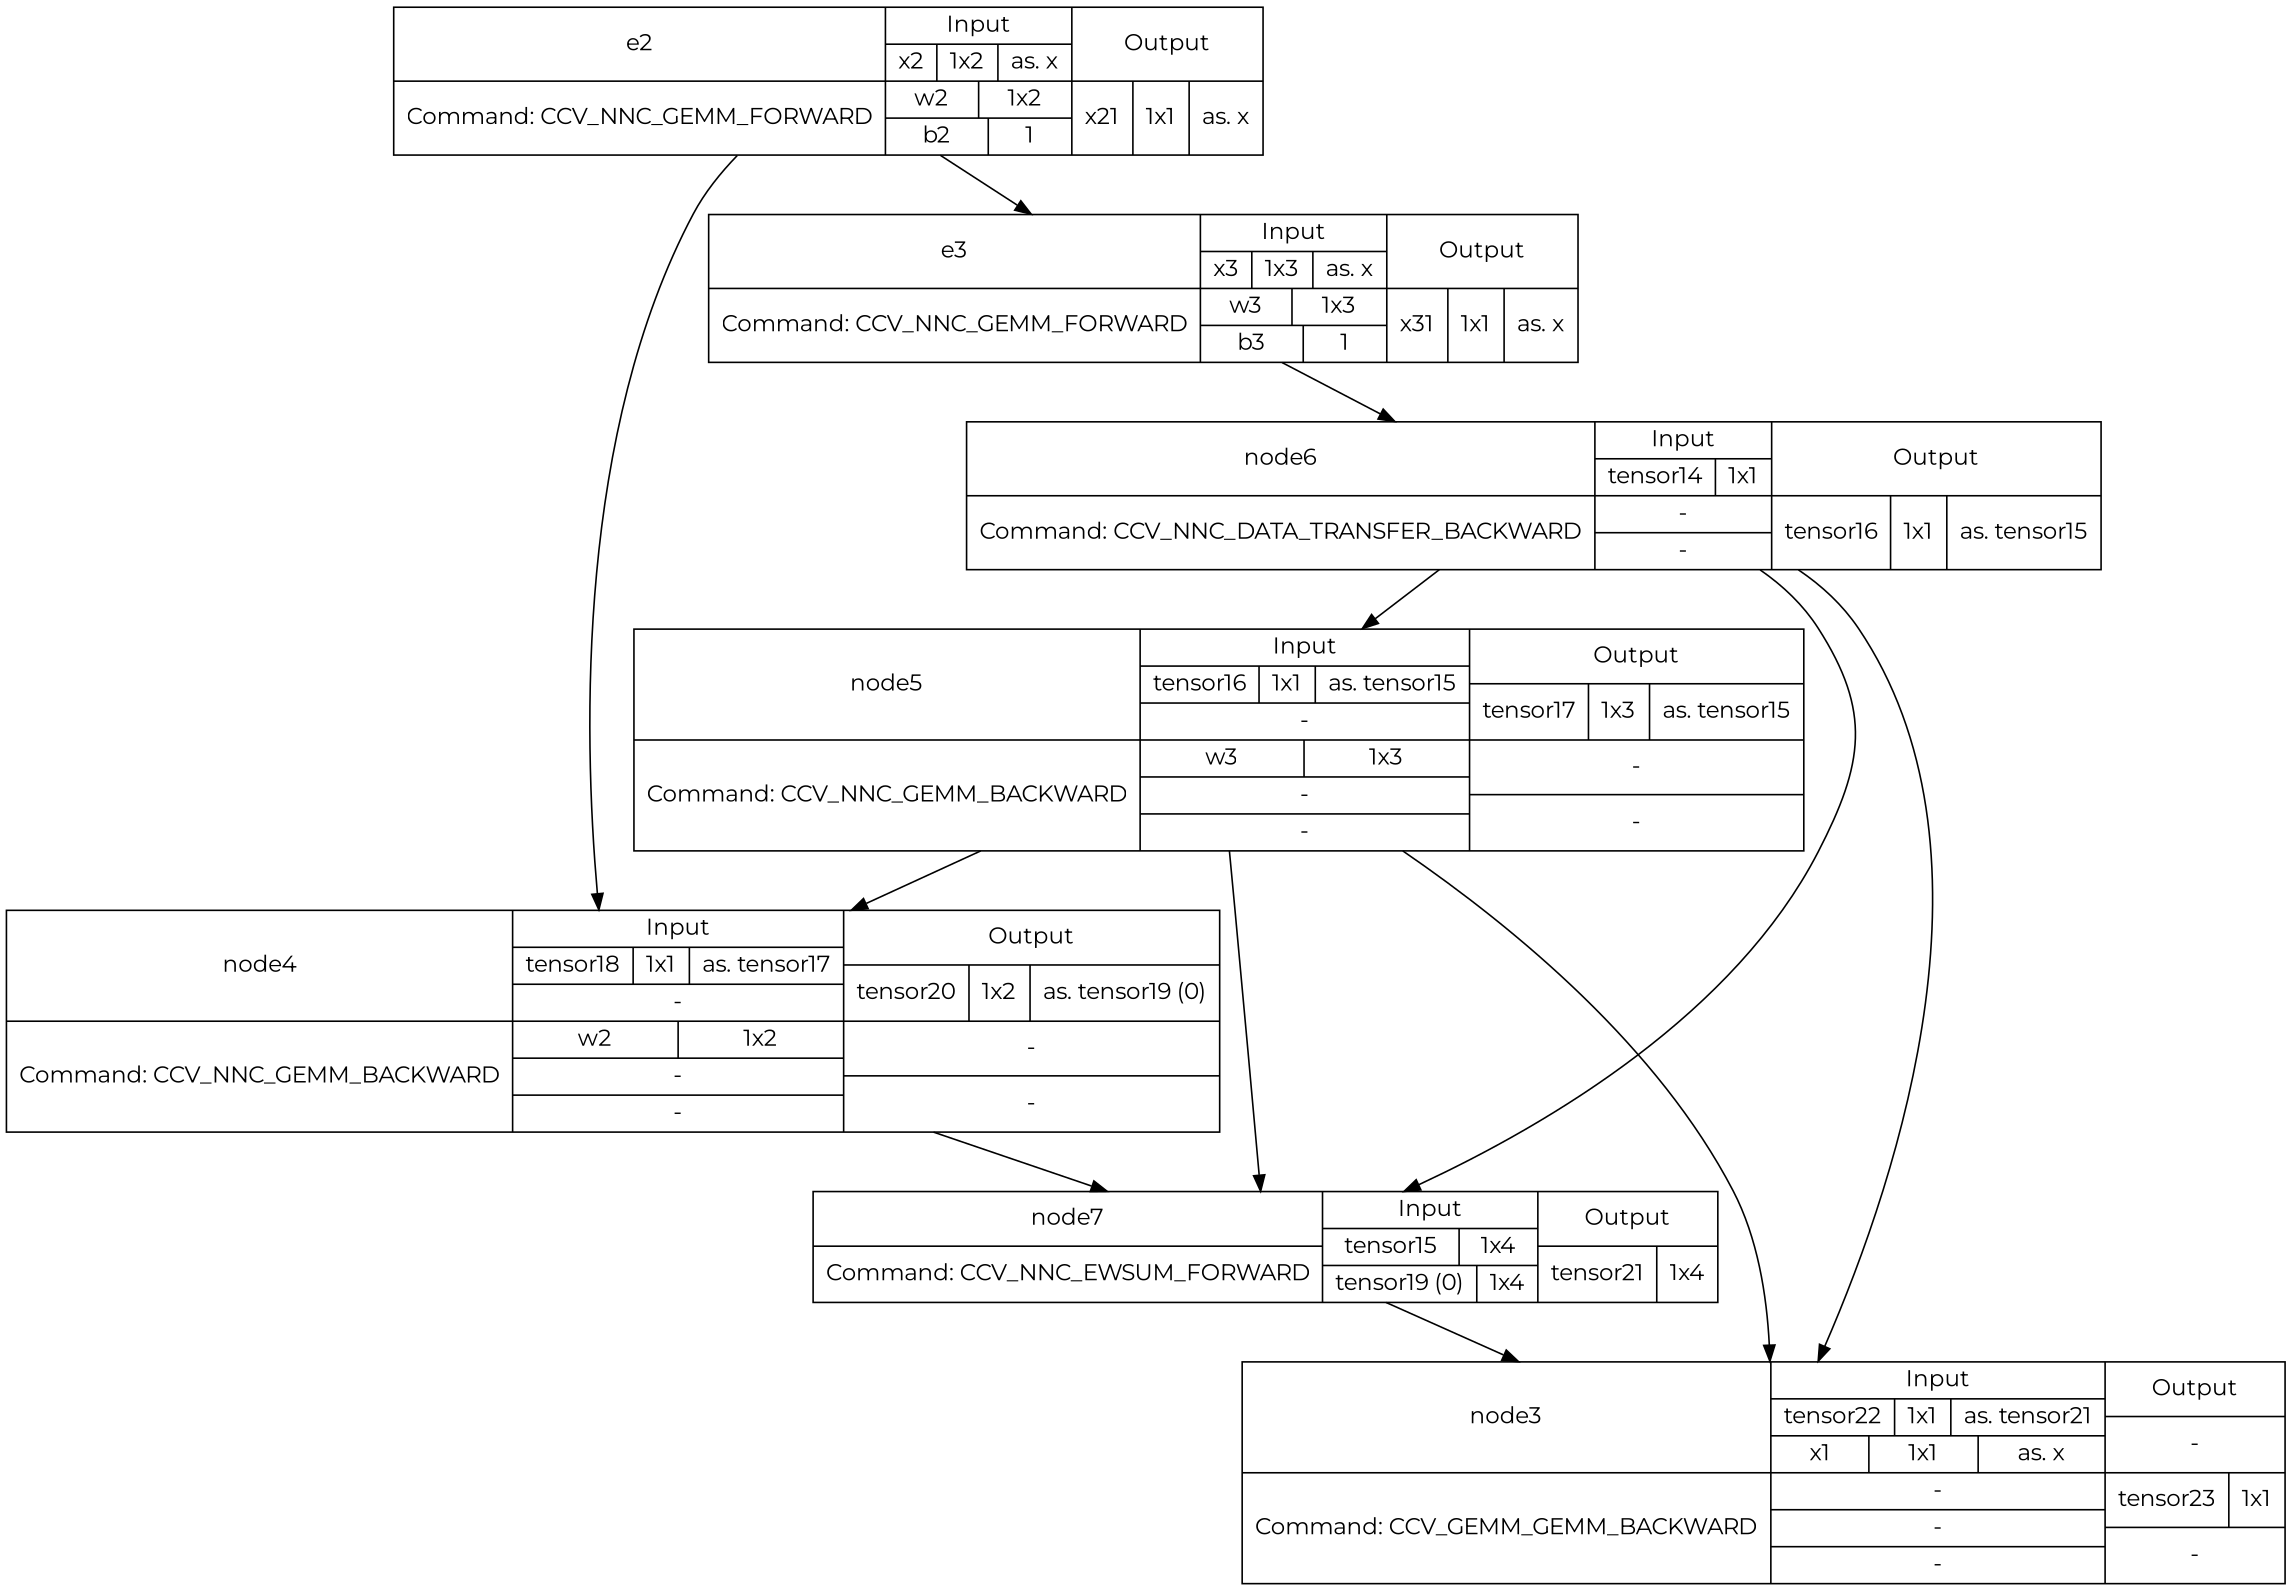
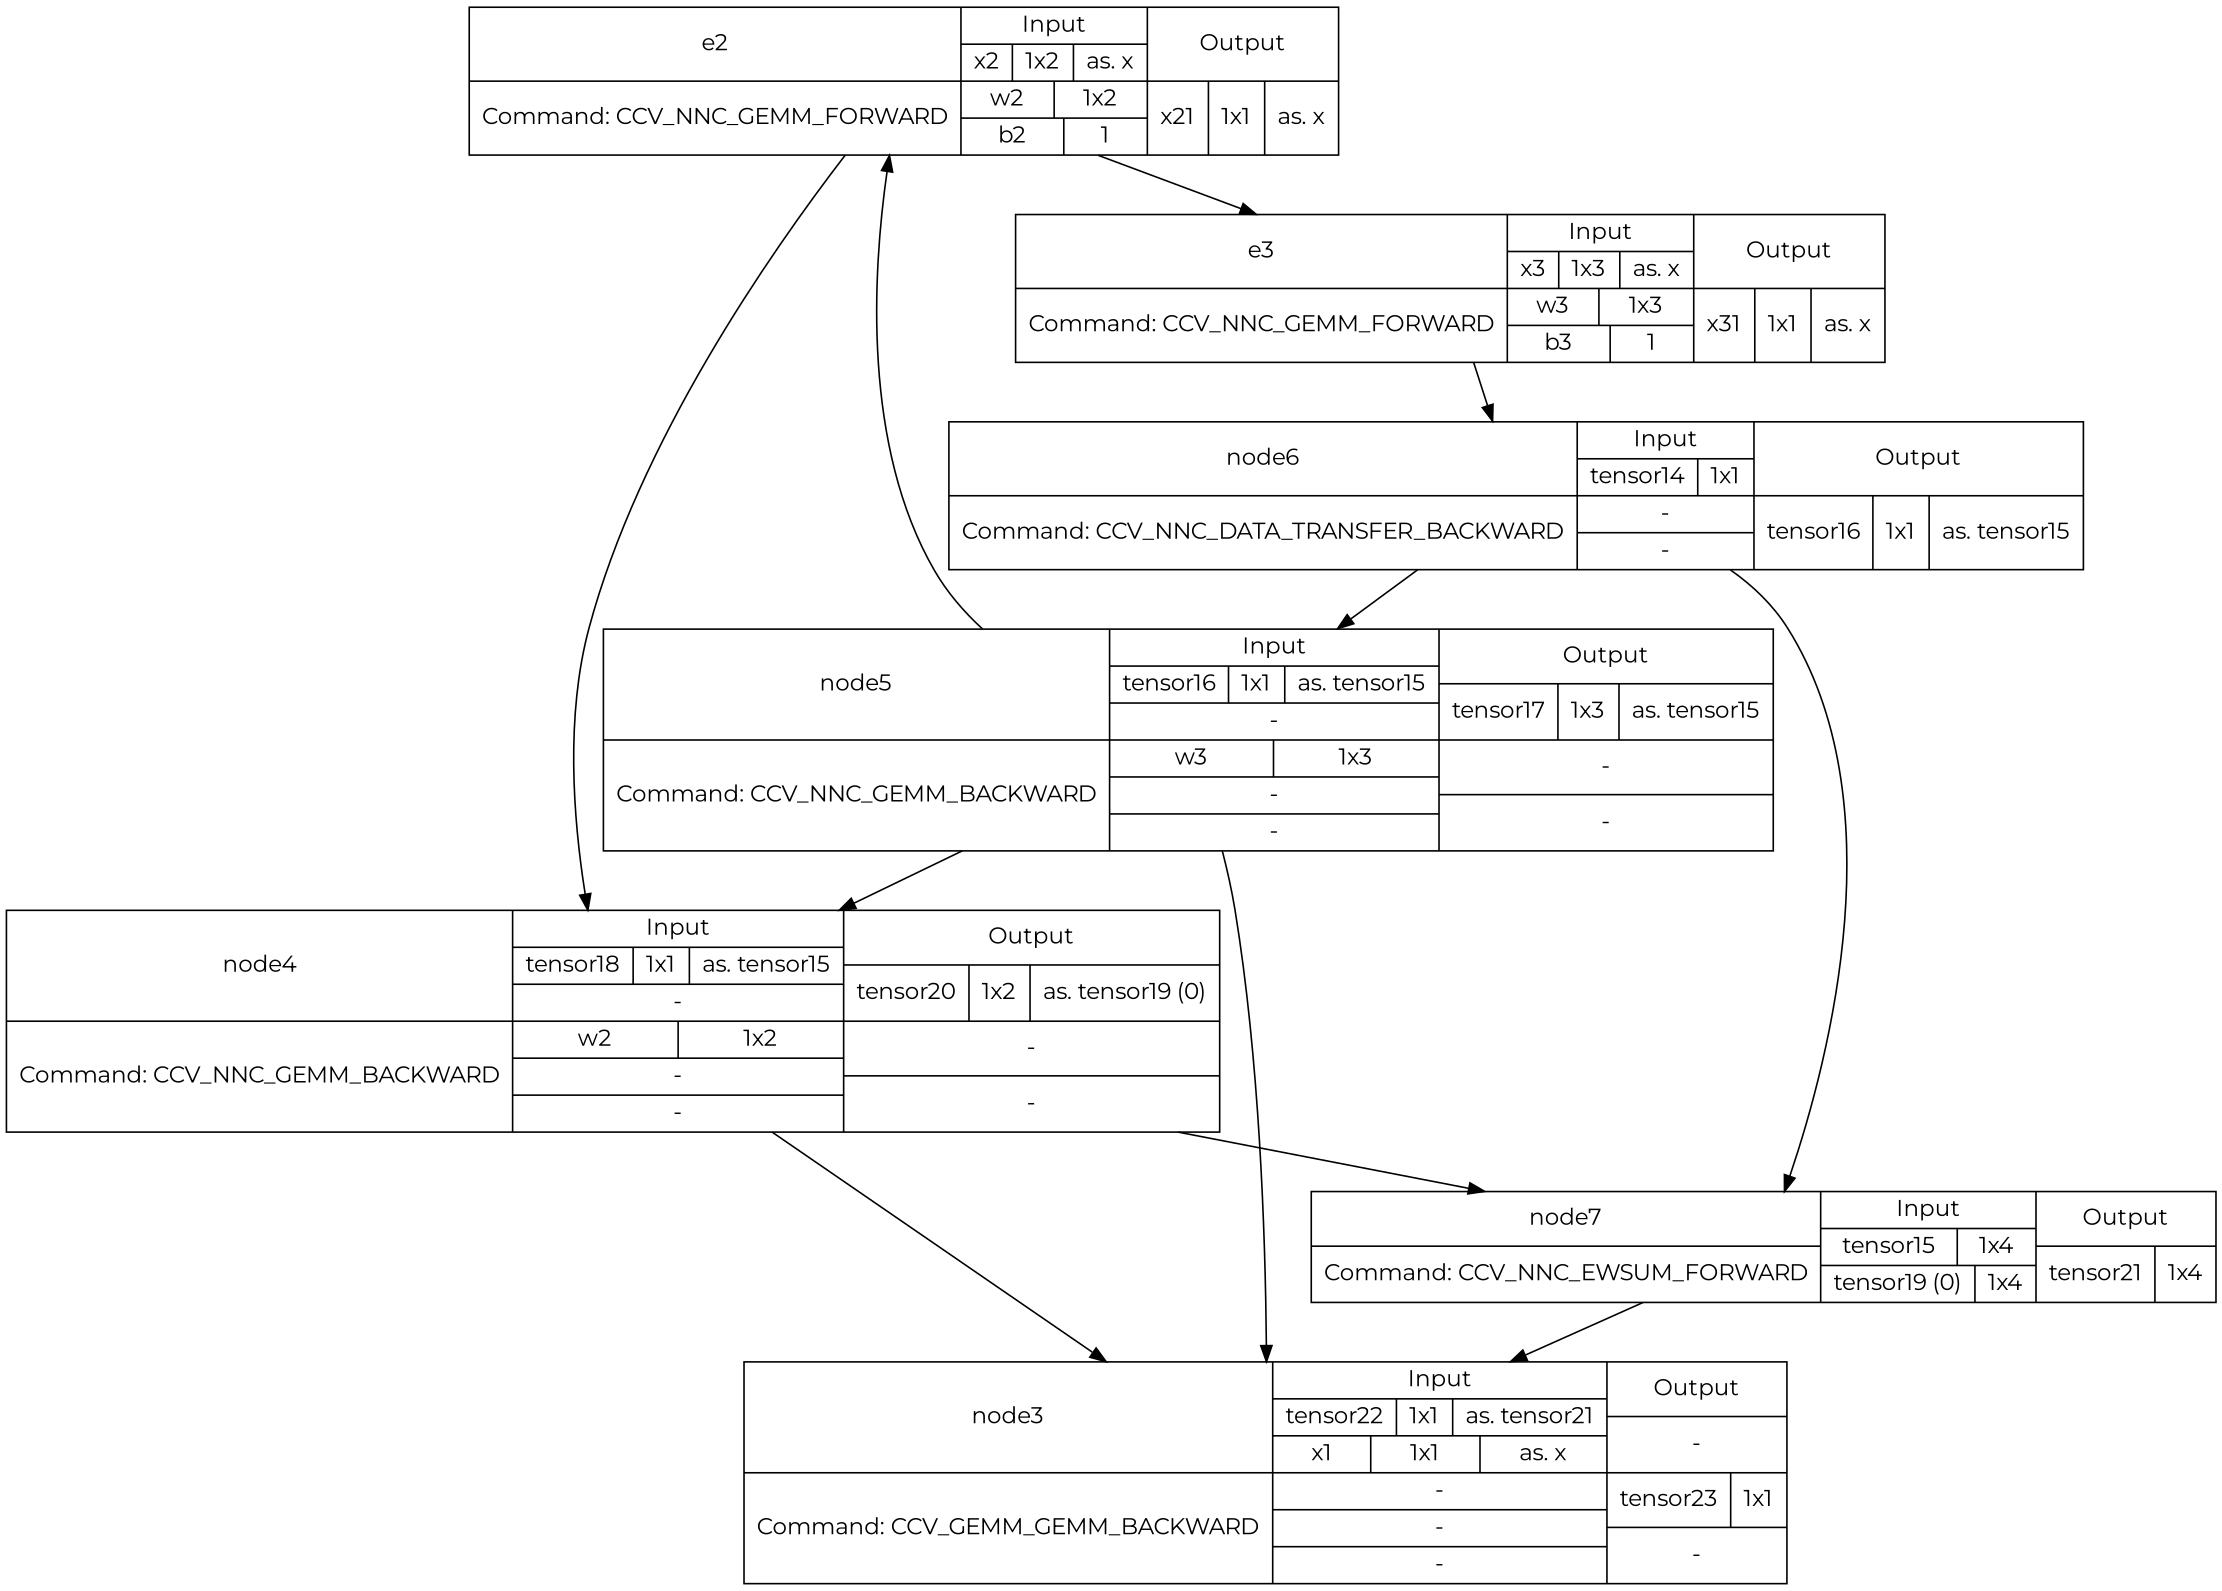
edge "node6" -> "node3": now "node4" -> "node3"
node "node4": text "as. tensor17" -> "as. tensor15"
edge "node5" -> "node7": now "node5" -> "e2"
